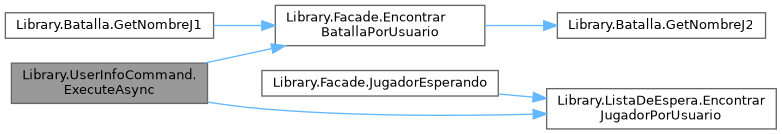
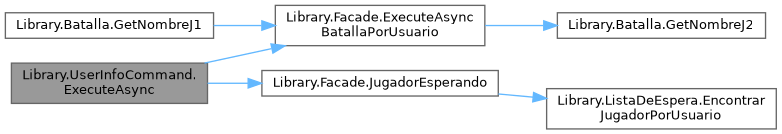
node "Library.Facade.Encontrar BatallaPorUsuario": label "Library.Facade.Encontrar BatallaPorUsuario" -> "Library.Facade.ExecuteAsync BatallaPorUsuario"
edge "Library.UserInfoCommand. ExecuteAsync" -> "Library.ListaDeEspera.Encontrar JugadorPorUsuario": now "Library.UserInfoCommand. ExecuteAsync" -> "Library.Facade.JugadorEsperando"
